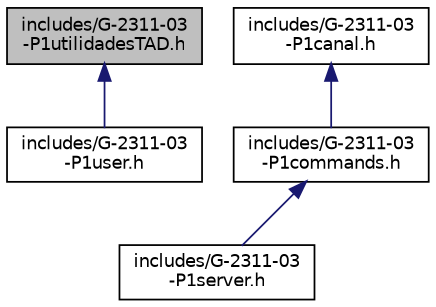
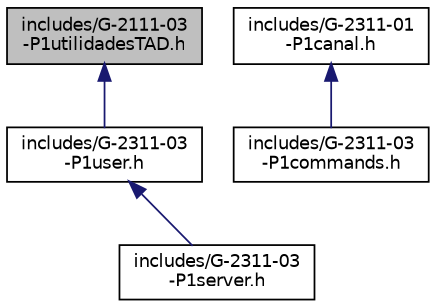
node "includes/G-2311-03 -P1utilidadesTAD.h": label "includes/G-2311-03 -P1utilidadesTAD.h" -> "includes/G-2111-03 -P1utilidadesTAD.h"
node "includes/G-2311-03 -P1canal.h": label "includes/G-2311-03 -P1canal.h" -> "includes/G-2311-01 -P1canal.h"
edge "includes/G-2311-03 -P1server.h" -> "includes/G-2311-03 -P1commands.h": now "includes/G-2311-03 -P1server.h" -> "includes/G-2311-03 -P1user.h"
